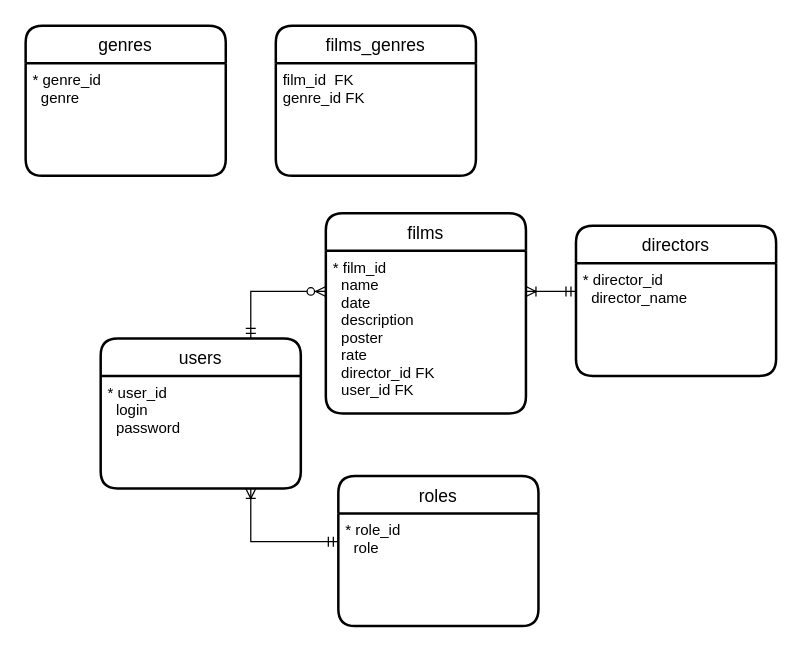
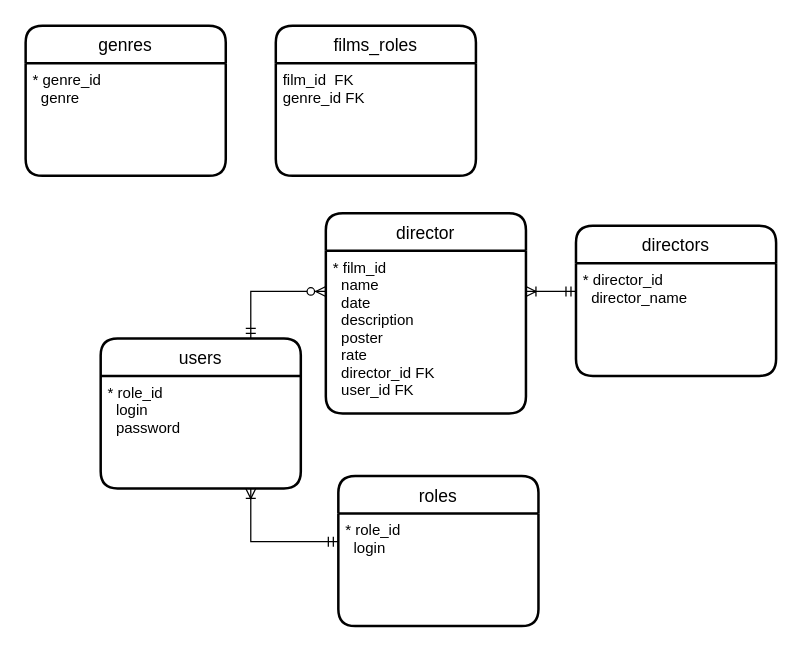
node "films_genres": label "films_genres" -> "films_roles"
node "films": label "films" -> "director"
node "* user_id login password": label "* user_id login password" -> "* role_id login password"
node "* role_id role": label "* role_id role" -> "* role_id login"
